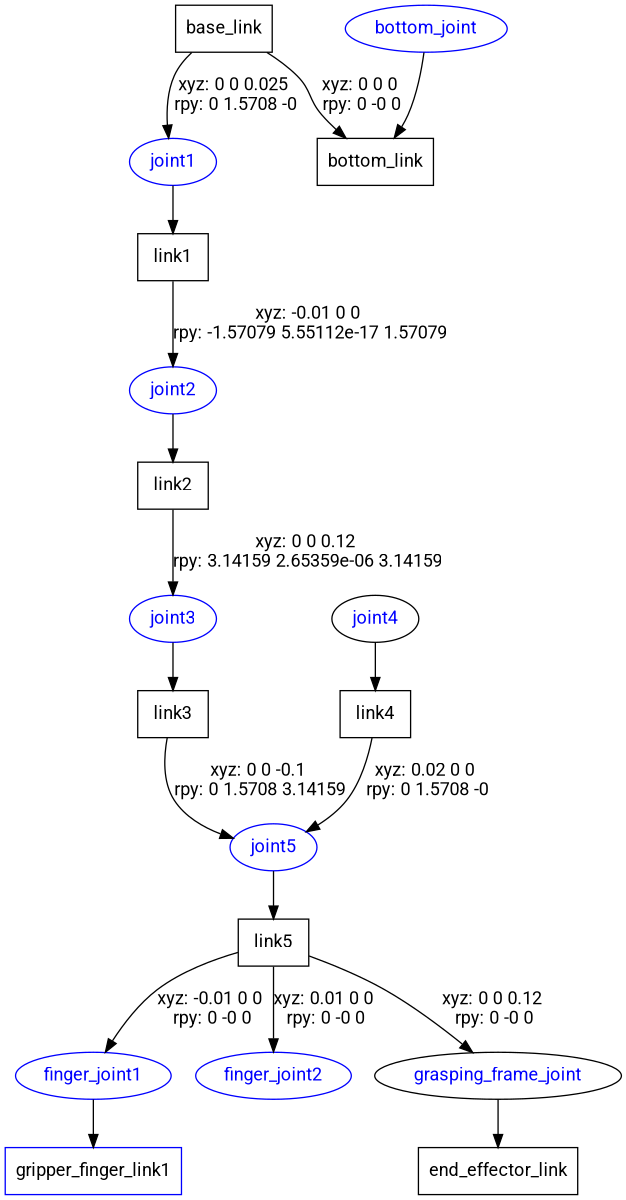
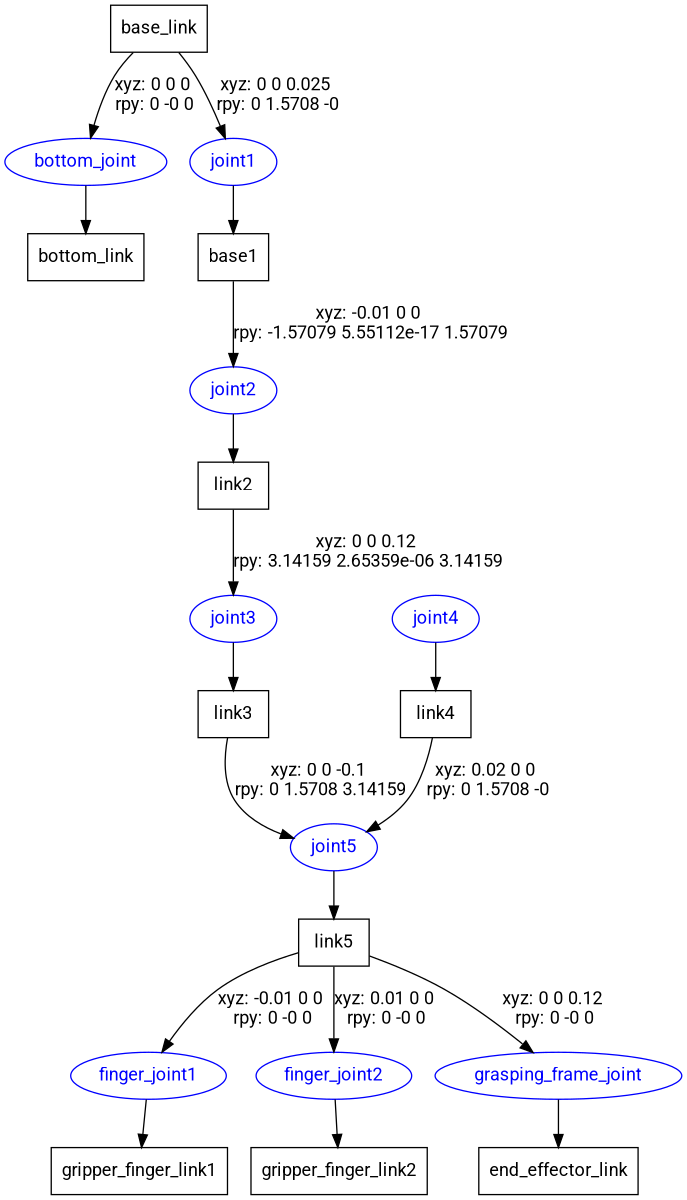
edge "base_link" -> "bottom_link": now "base_link" -> "bottom_joint"
node "link1": label "link1" -> "base1"
node "joint4": color black -> blue
node "grasping_frame_joint": color black -> blue
node "gripper_finger_link1": color blue -> black
node "gripper_finger_link2": added
